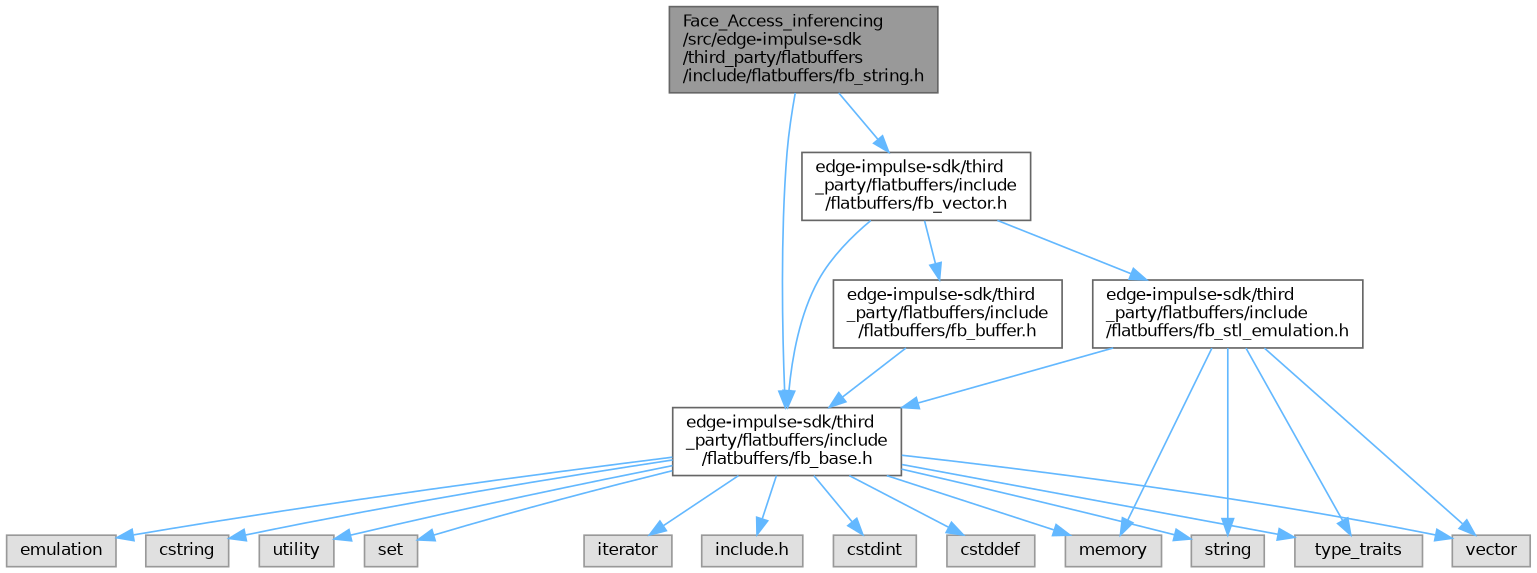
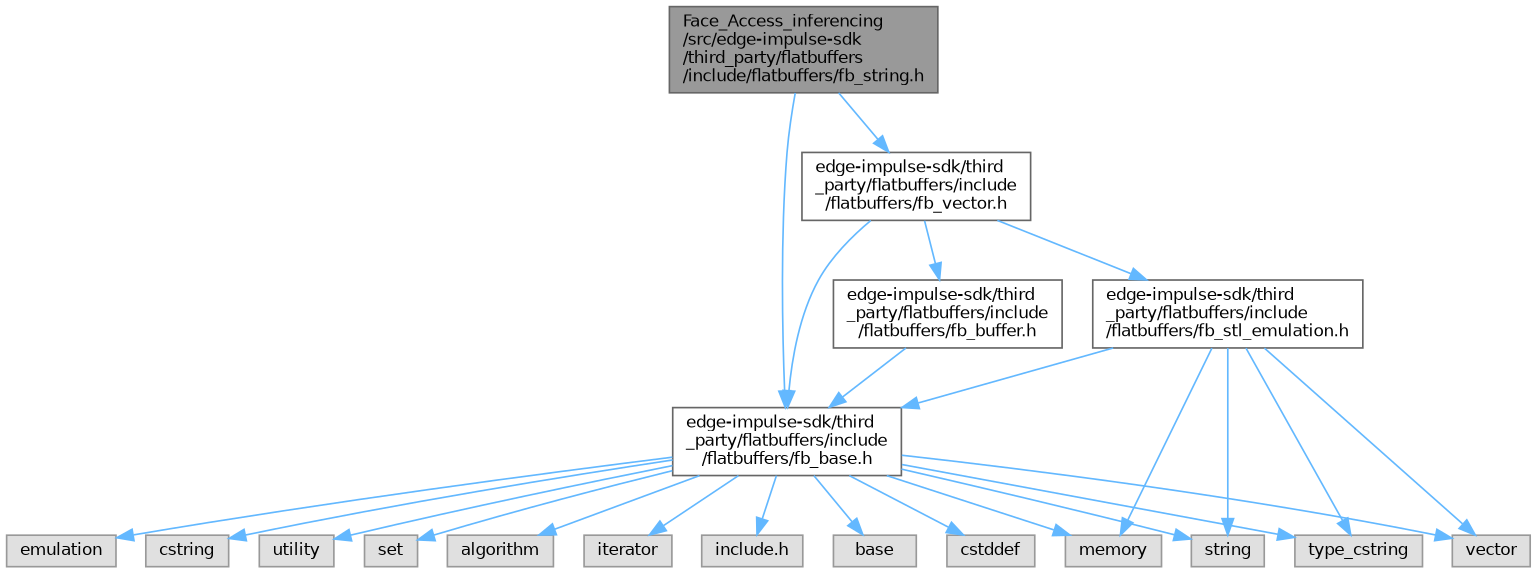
node "algorithm": added
node "cstdint": label "cstdint" -> "base"
node "type_traits": label "type_traits" -> "type_cstring"
